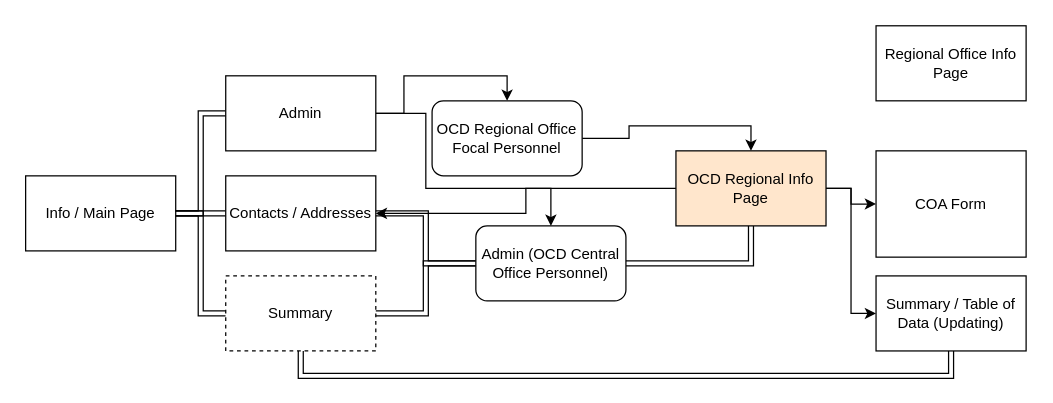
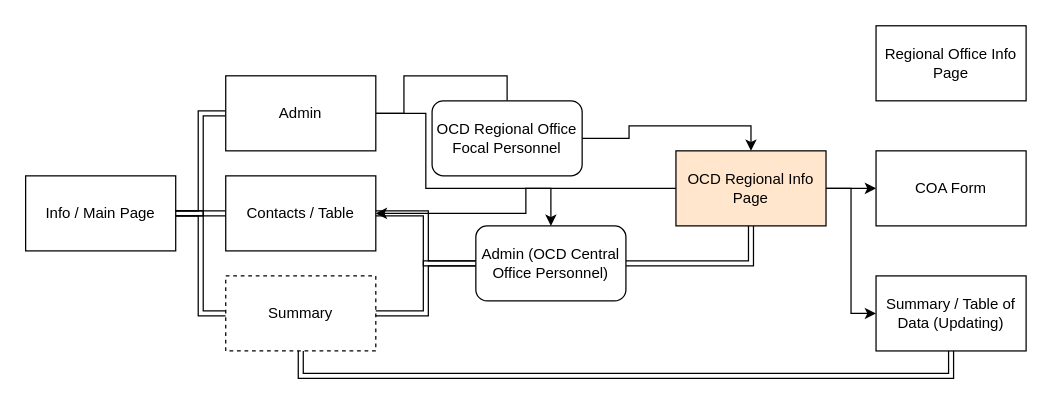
edge "Admin" -> "OCD Regional Office Focal Personnel": arrowhead classic -> none
node "COA Form": size 150x106 -> 150x75
node "Contacts / Addresses": label "Contacts / Addresses" -> "Contacts / Table"
